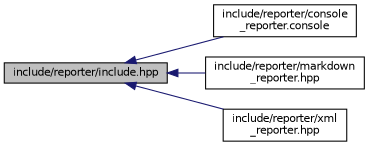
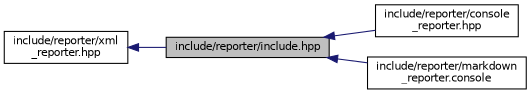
node "include/reporter/console _reporter.console": label "include/reporter/console _reporter.console" -> "include/reporter/console _reporter.hpp"
node "include/reporter/markdown _reporter.hpp": label "include/reporter/markdown _reporter.hpp" -> "include/reporter/markdown _reporter.console"
edge "include/reporter/xml _reporter.hpp" -> "include/reporter/include.hpp": reversed
